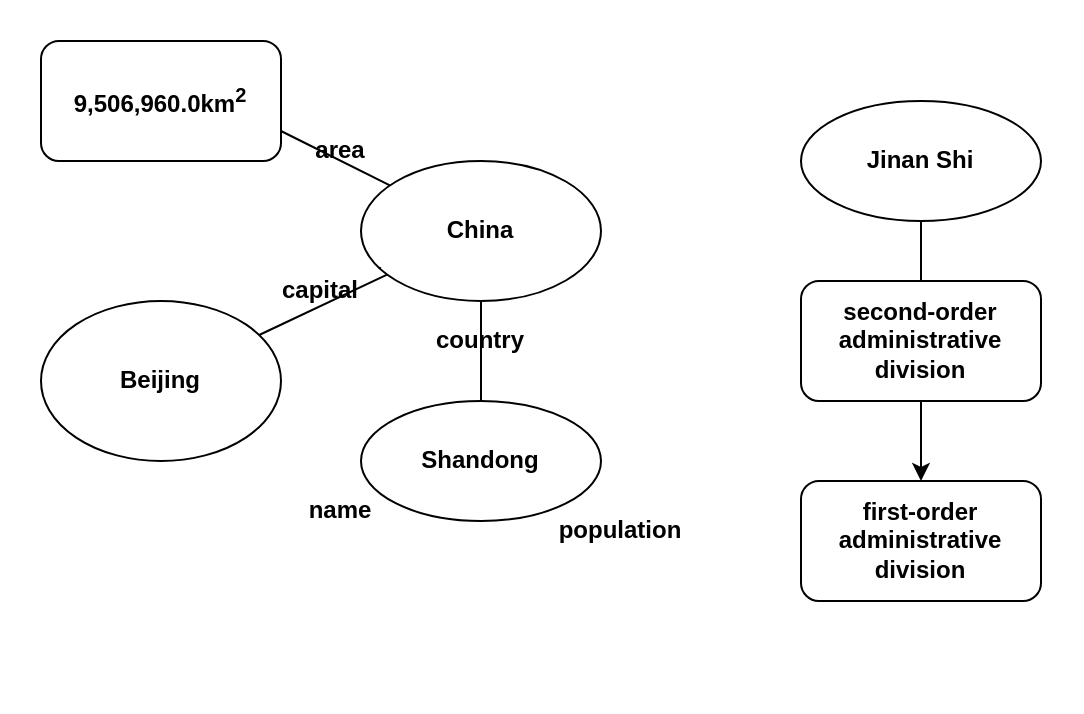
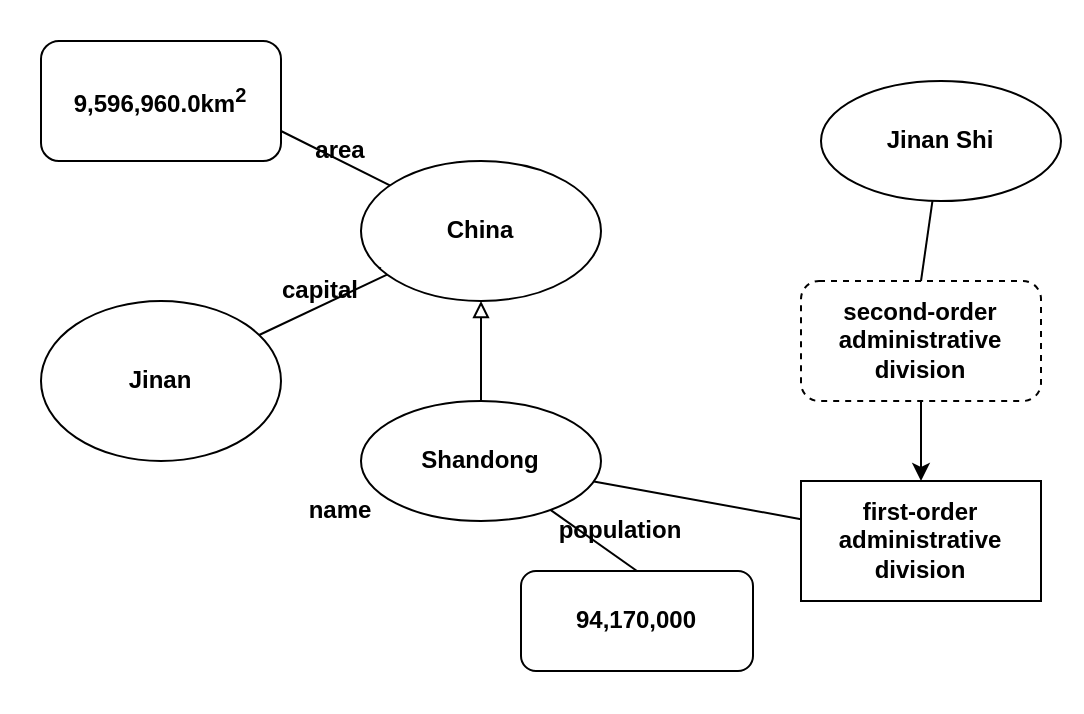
node "9,506,960.0km2": label "9,506,960.0km2" -> "9,596,960.0km2"
node "Jinan Shi": moved (921, 161) -> (941, 141)
edge "China" -- "Shandong": arrowhead none -> block
node "country": removed
node "second-order administrative division": style solid -> dashed
node "Beijing": label "Beijing" -> "Jinan"
edge "Shandong" -- "first-order administrative division": added
edge "Shandong" -- "94,170,000": added
node "first-order administrative division": shape rounded rectangle -> rectangle
node "94,170,000": added
